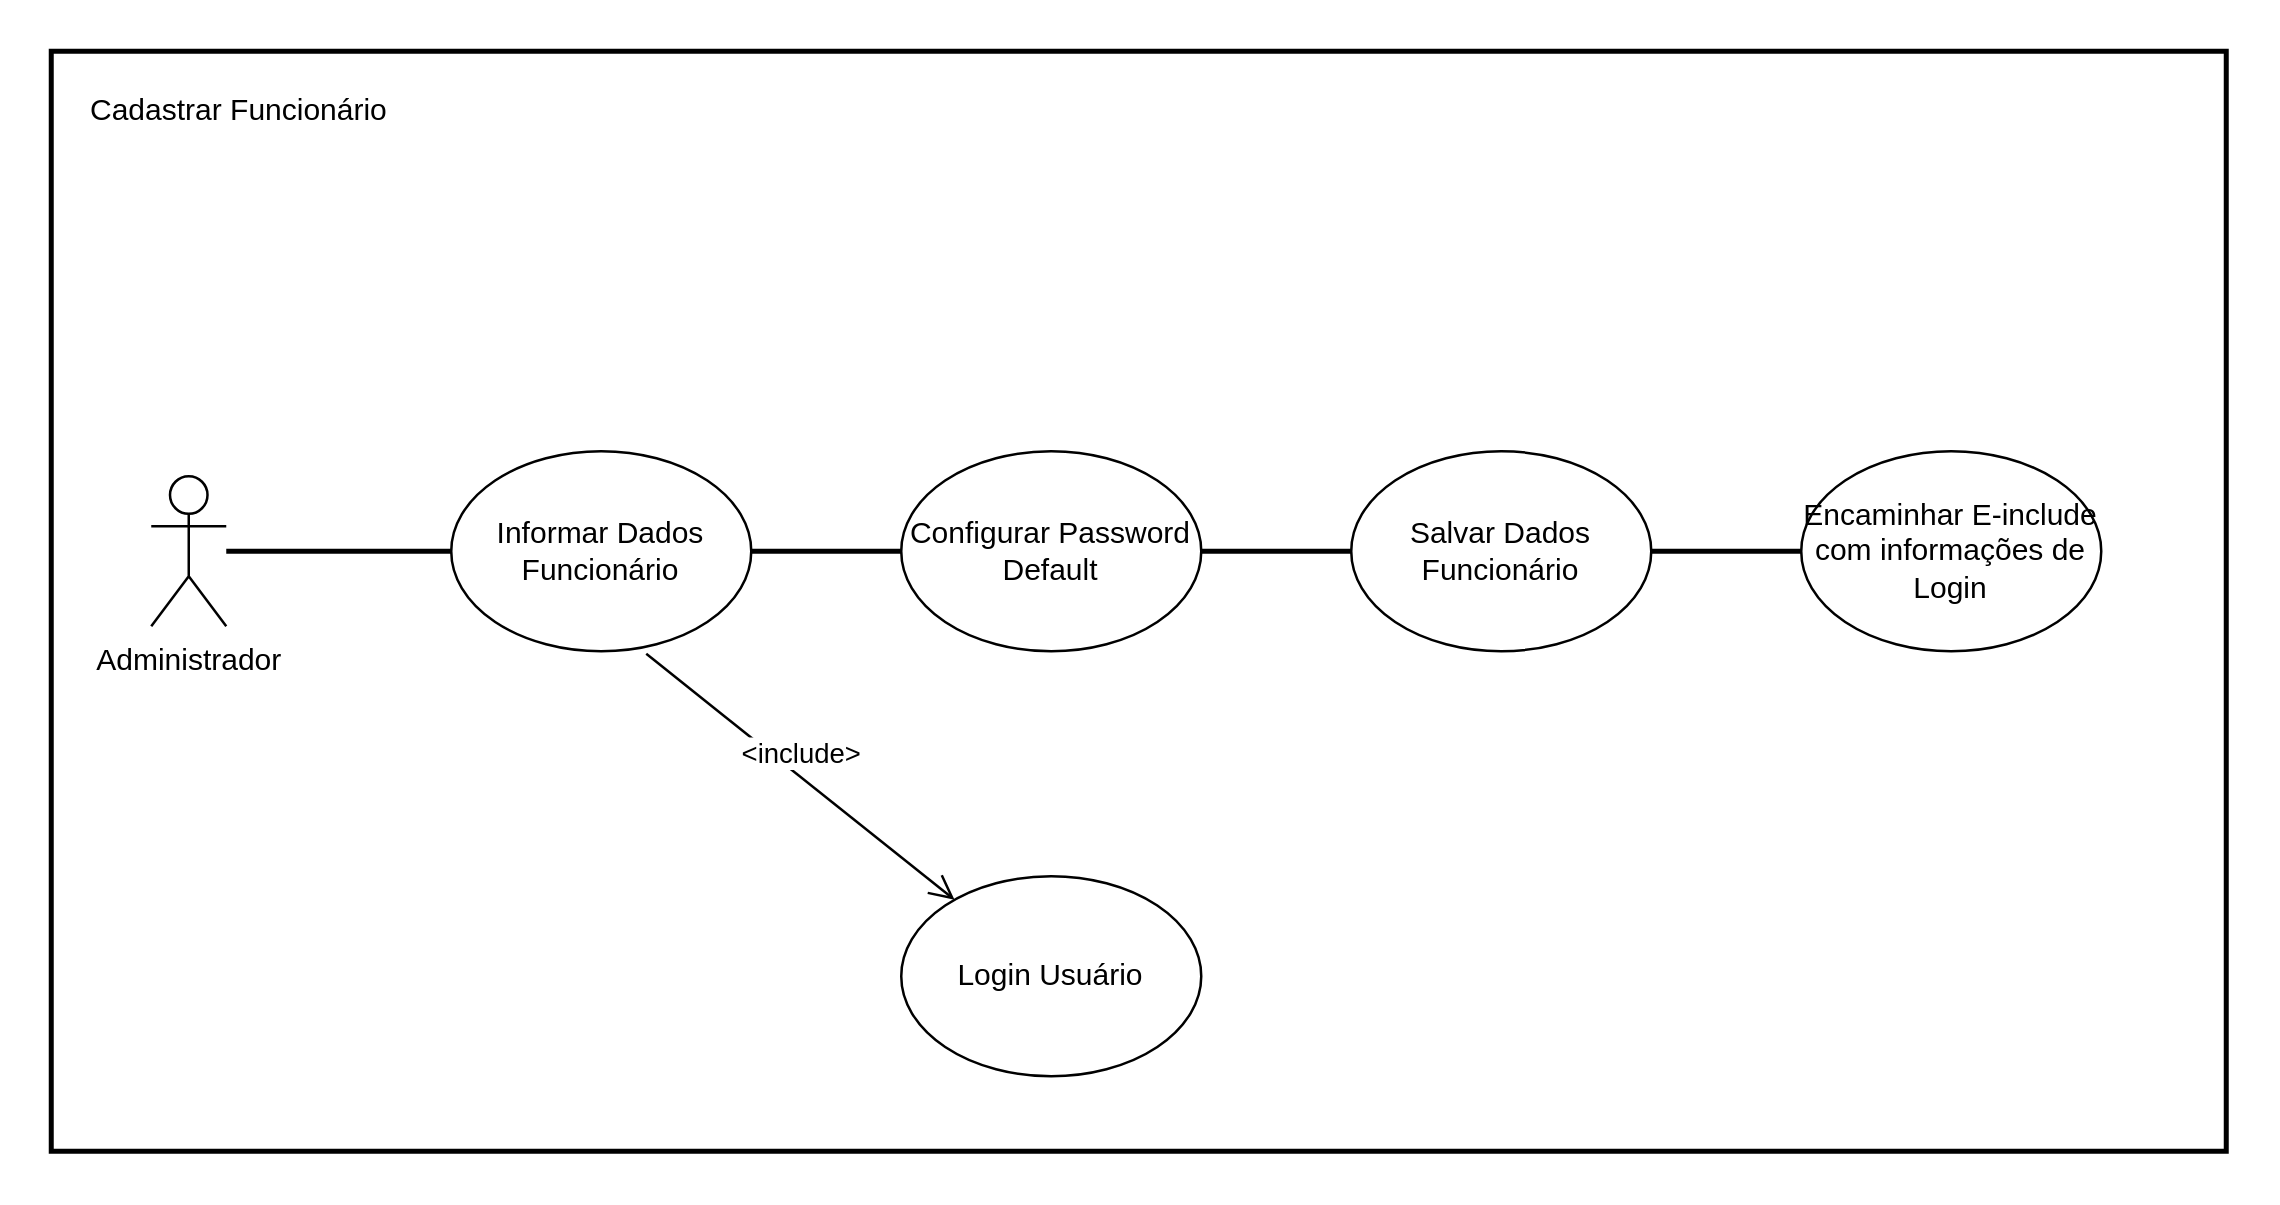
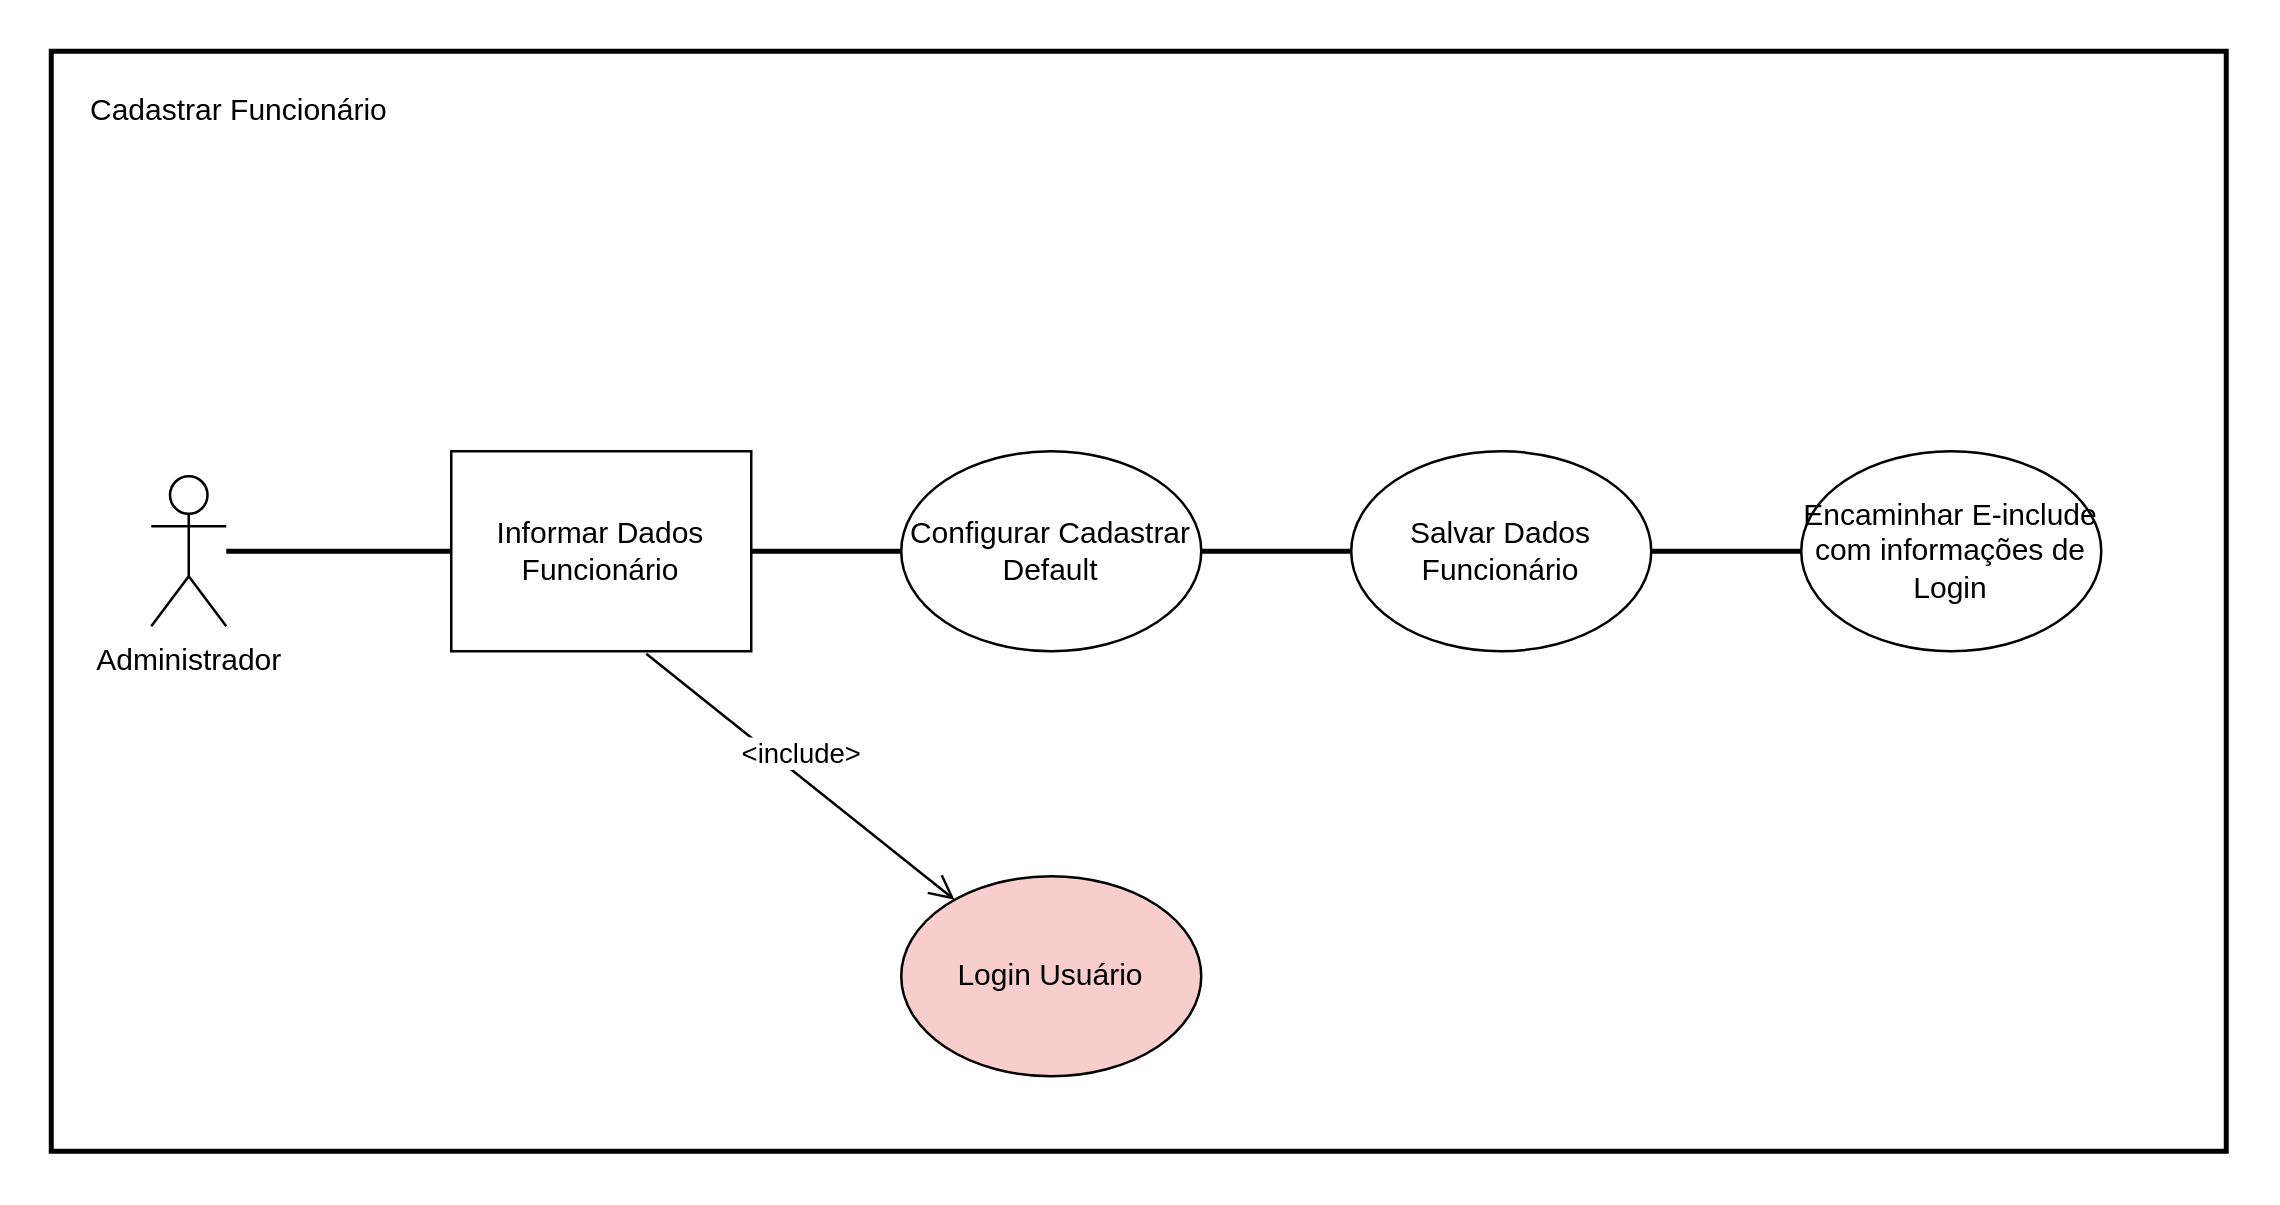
node "Informar Dados Funcionário": shape ellipse -> rectangle
node "Configurar Password Default": label "Configurar Password Default" -> "Configurar Cadastrar Default"
node "Login Usuário": fillcolor #ffffff -> #f8cecc
